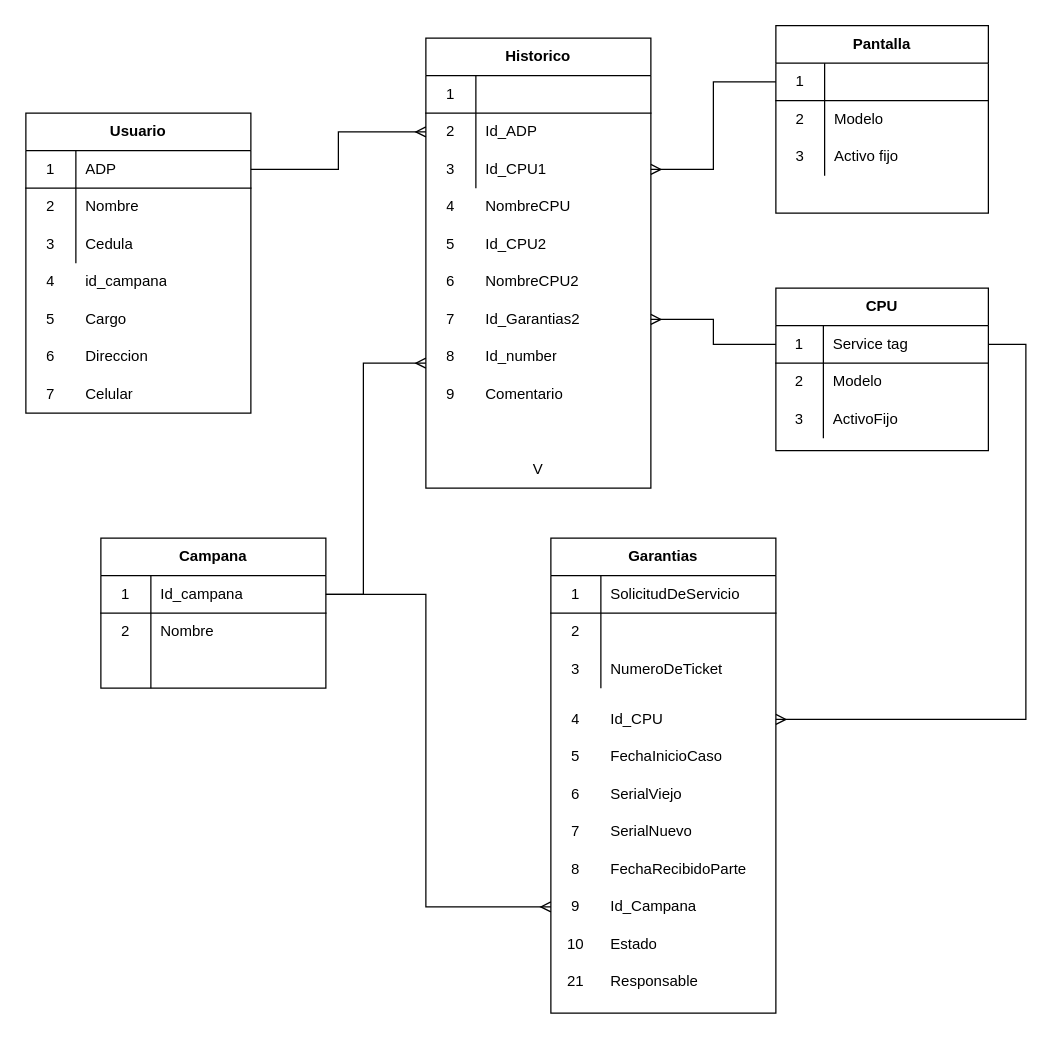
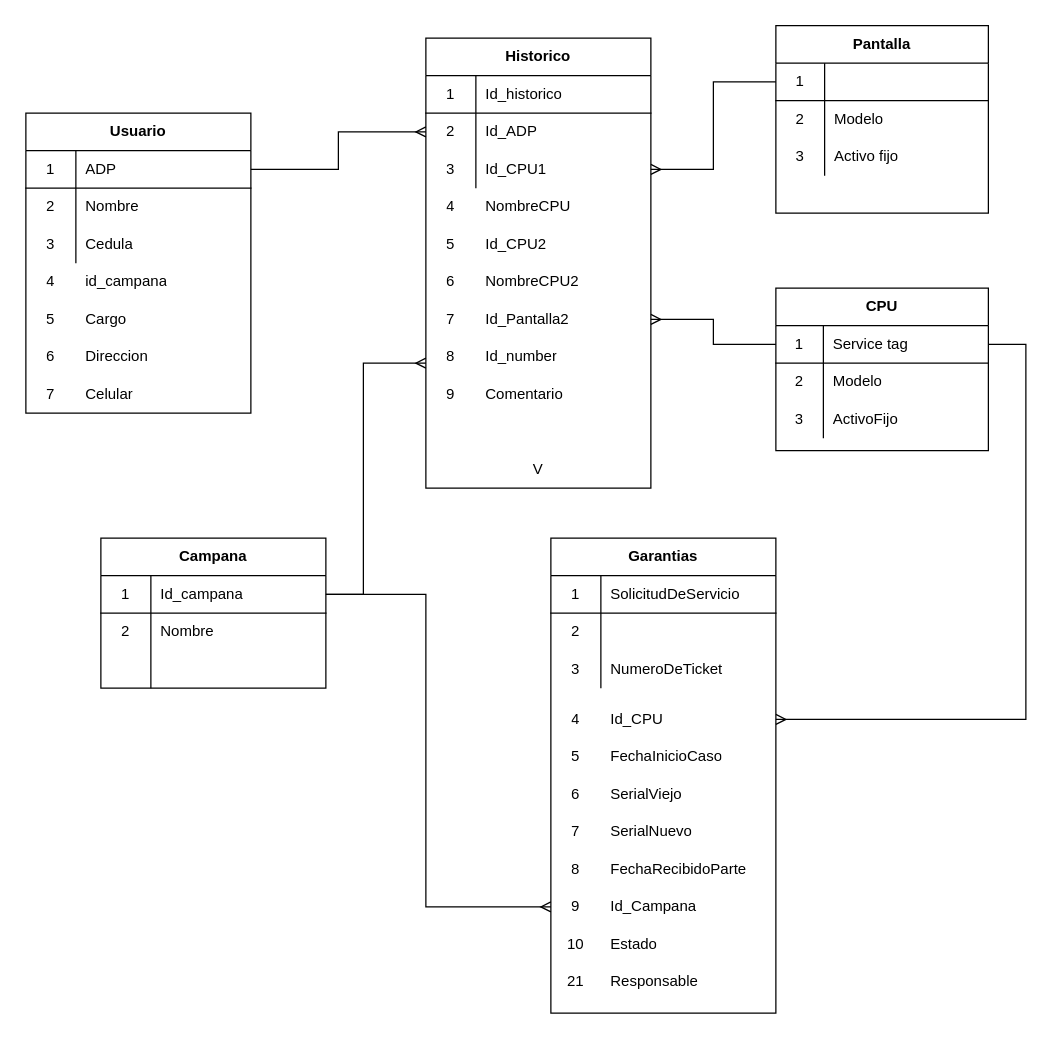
node "Id_historico": added
node "Id_Garantias2": label "Id_Garantias2" -> "Id_Pantalla2"
